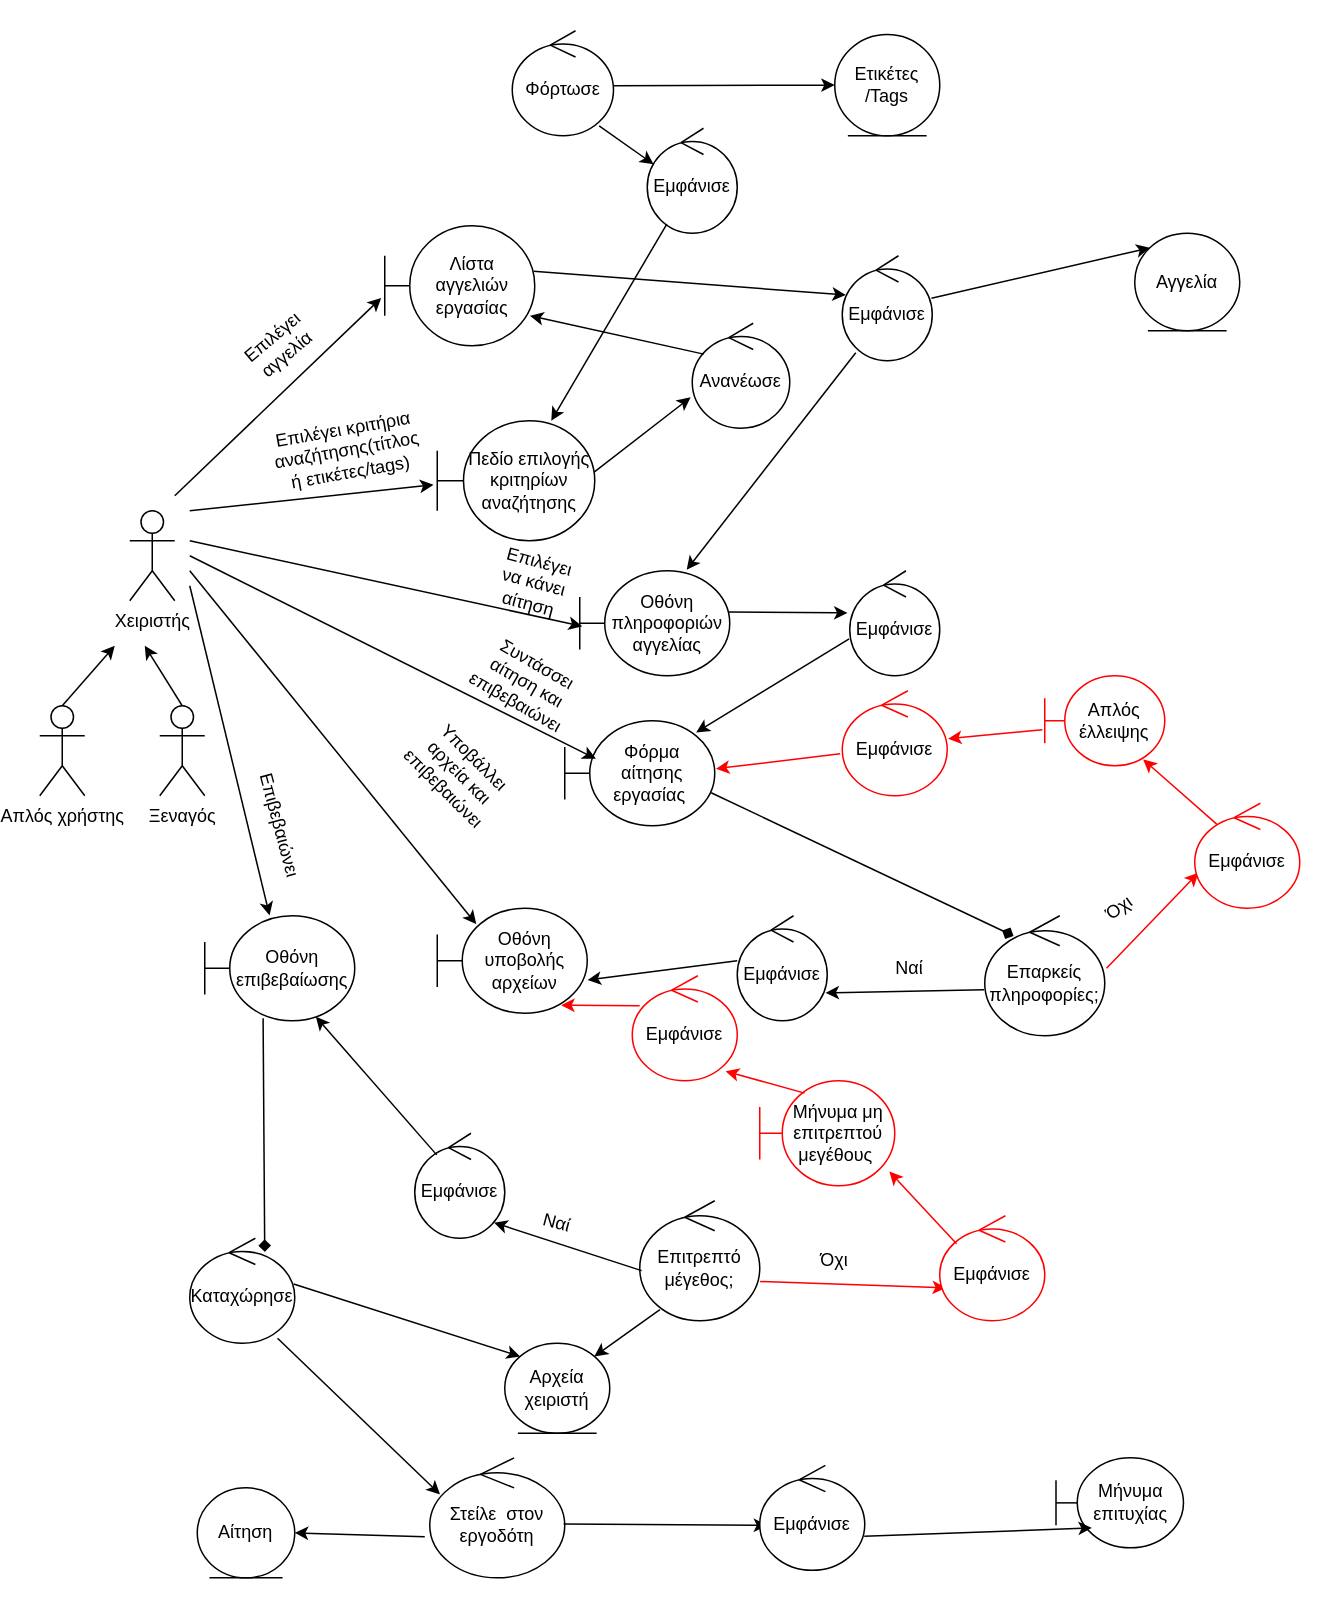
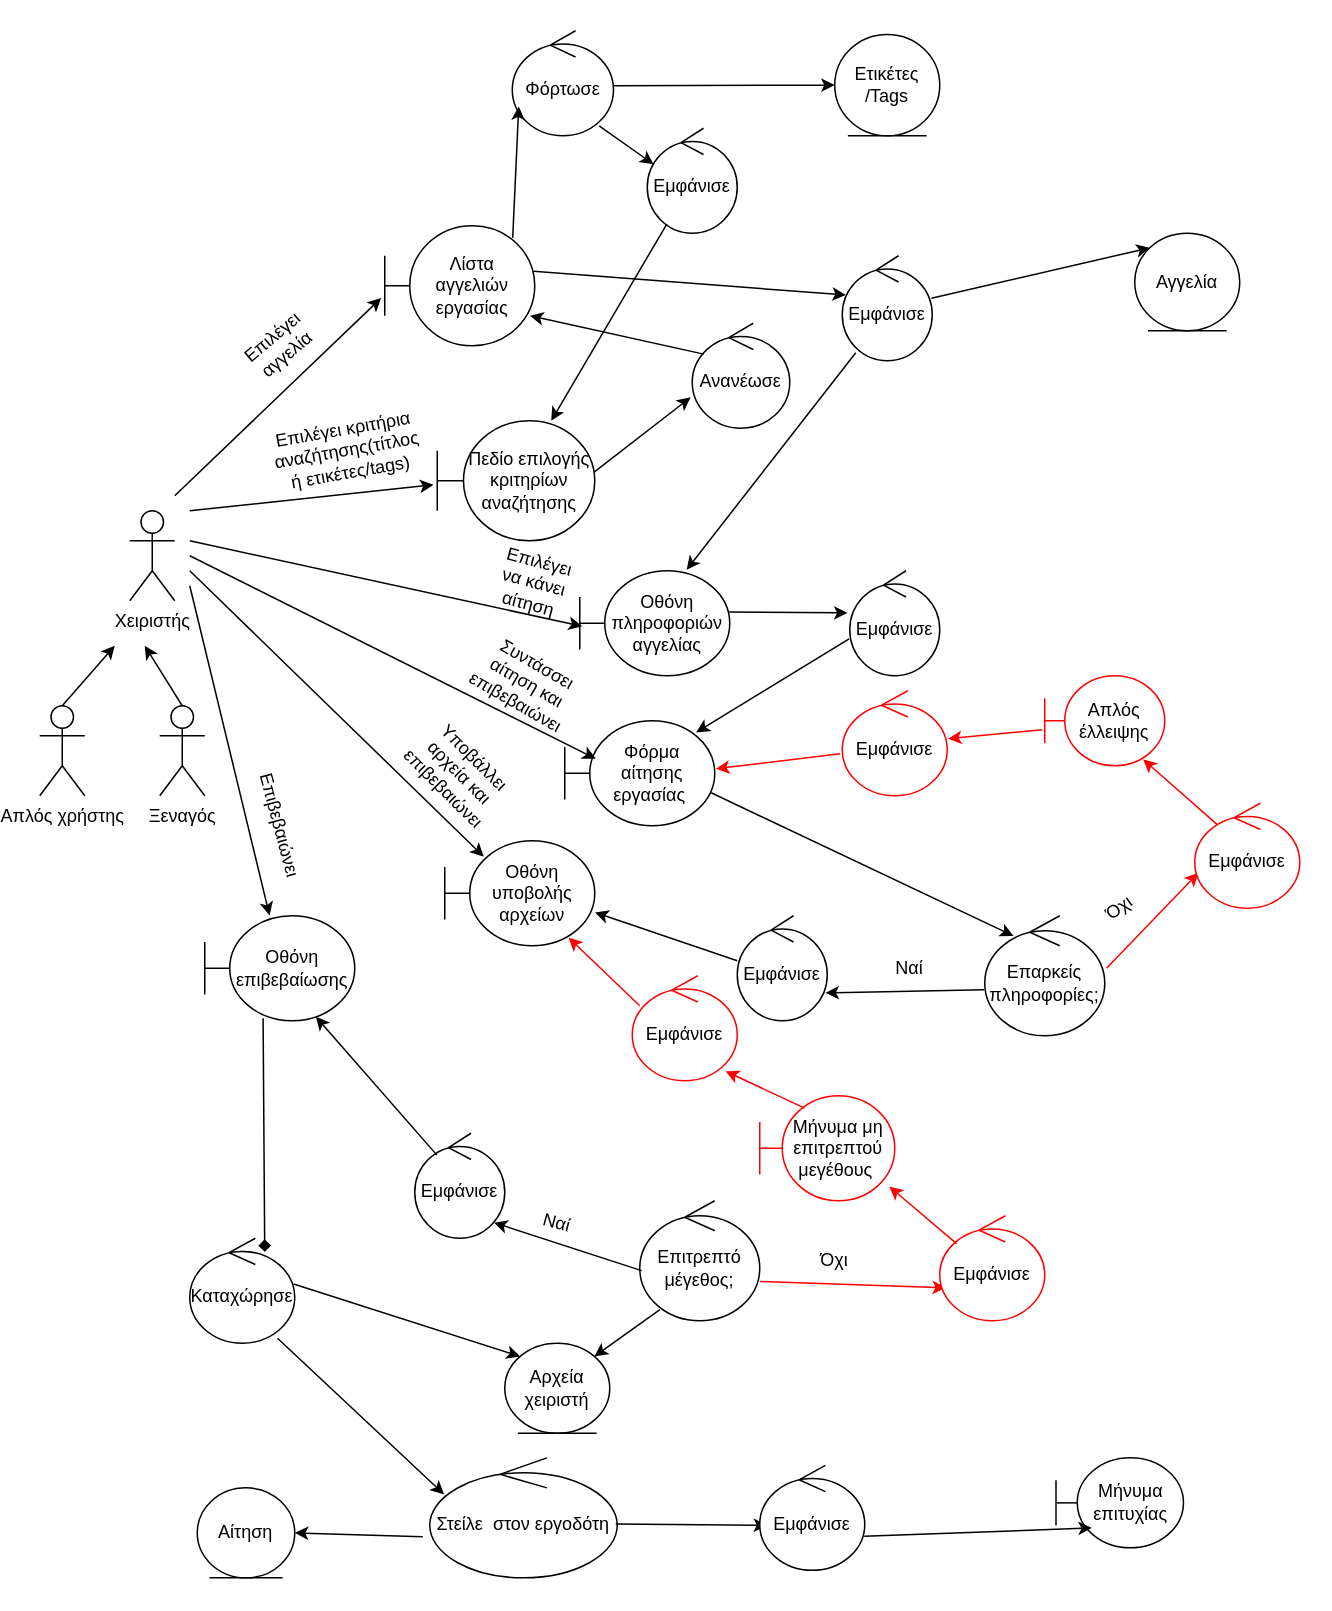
edge "Λίστα αγγελιών εργασίας" -> "Φόρτωσε": added
edge "Φόρμα αίτησης εργασίας" -> "Επαρκείς πληροφορίες;": arrowhead diamond -> classic
node "Οθόνη υποβολής αρχείων": moved (512, 961) -> (520, 893)
node "Μήνυμα μη επιτρεπτού μεγέθους": moved (827, 1133) -> (827, 1148)
node "Στείλε στον εργοδότη": size 135x120 -> 188x120
